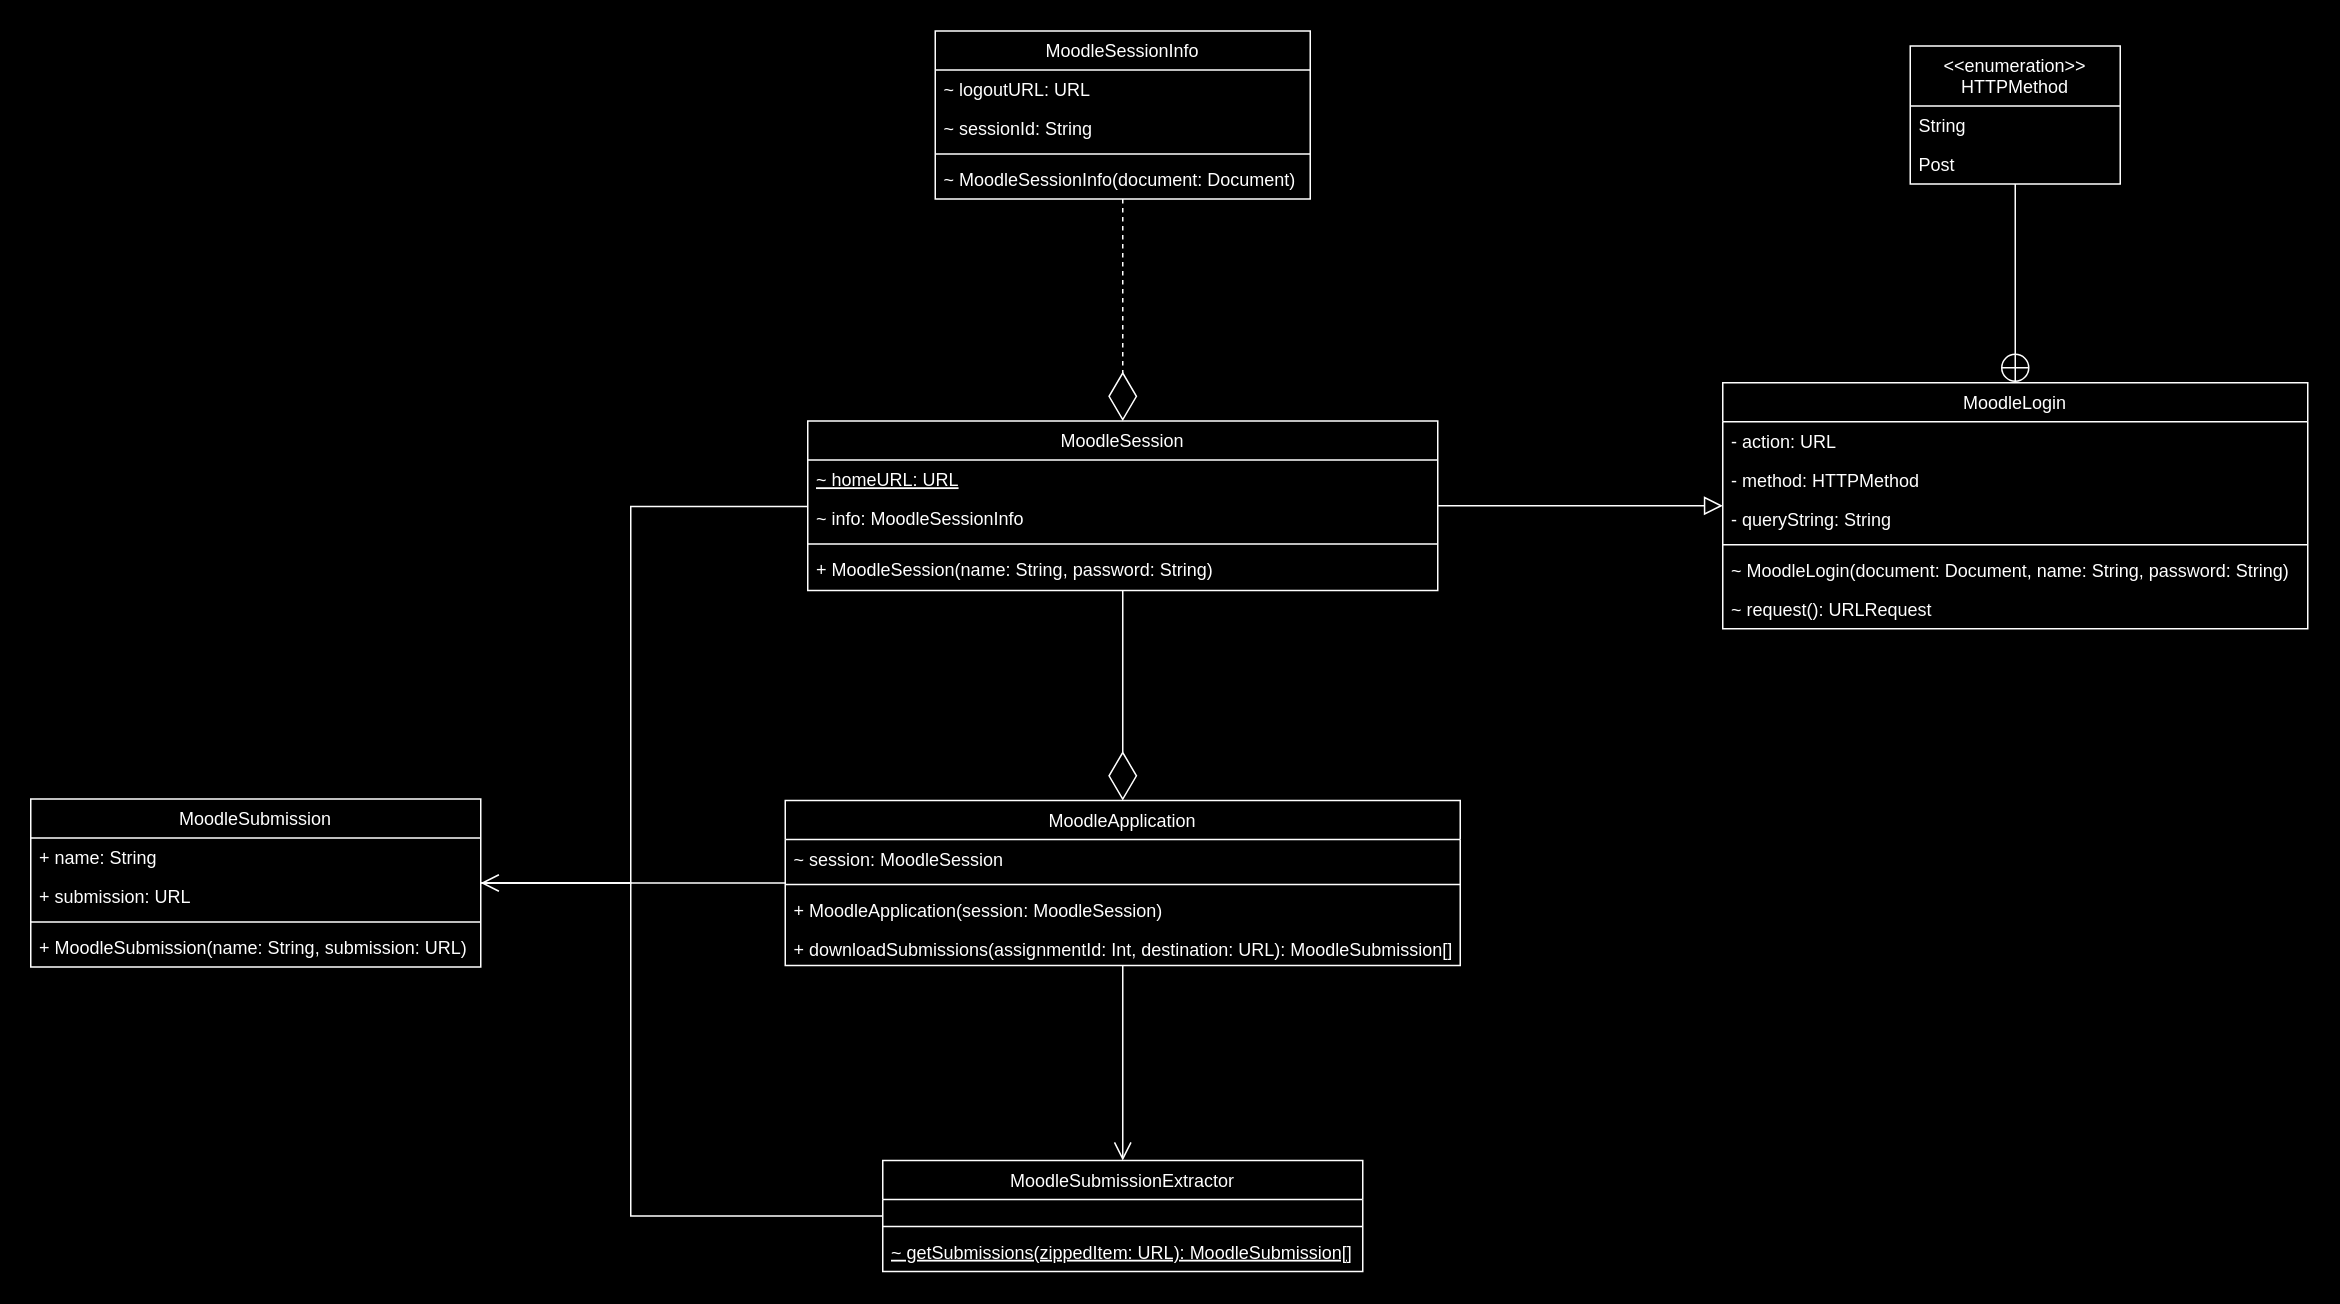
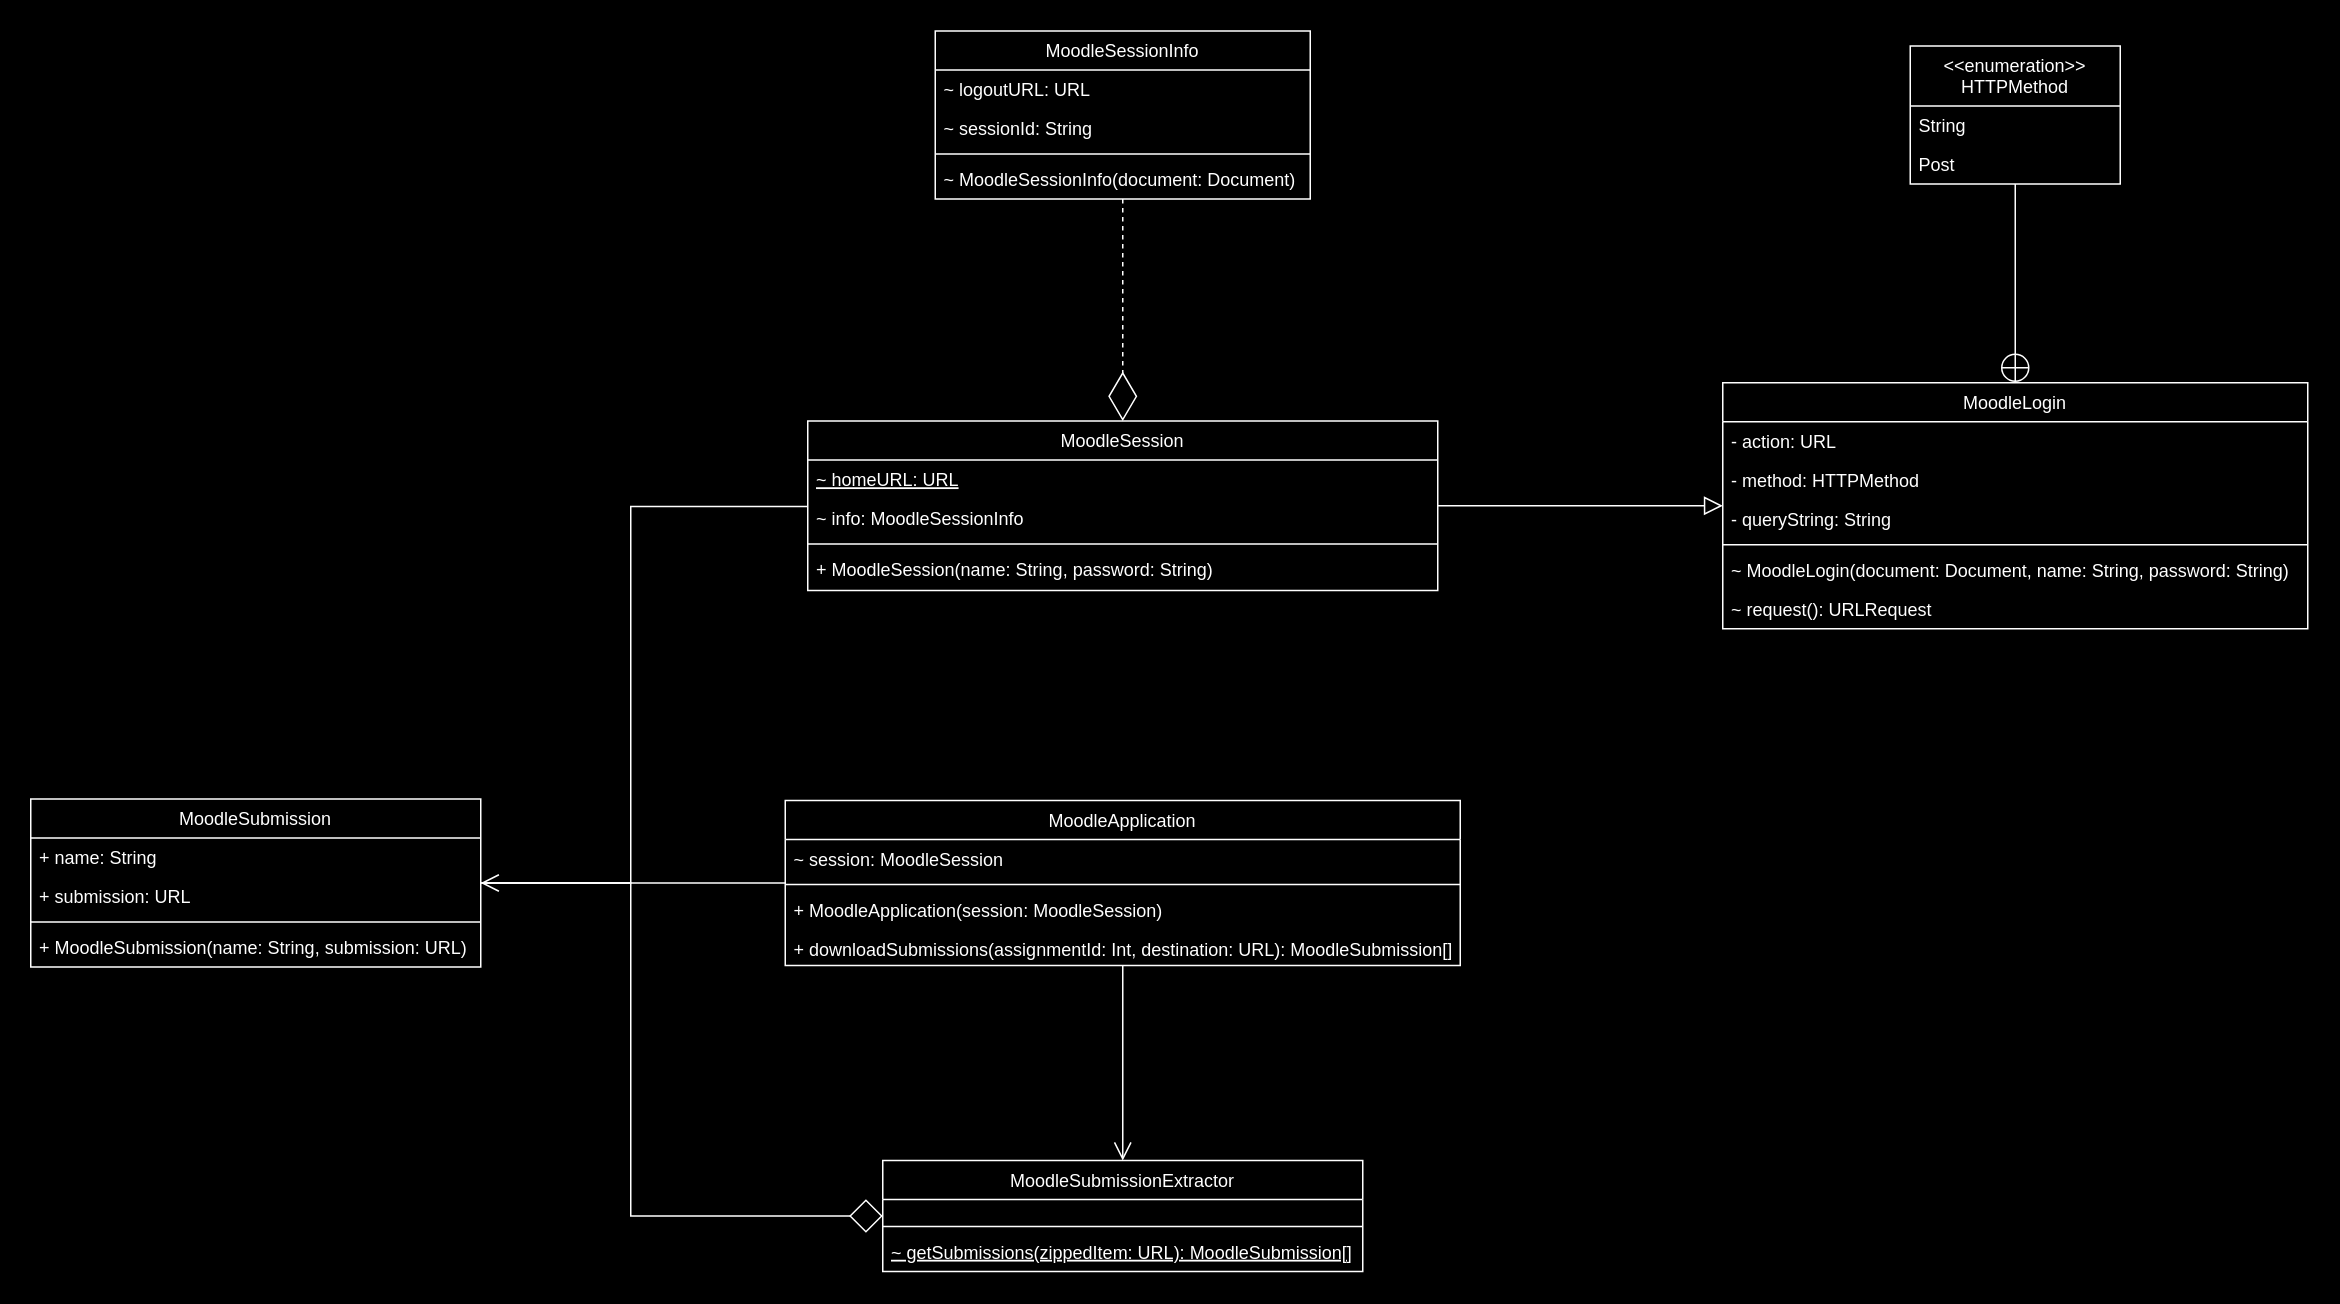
edge "MoodleSession" -> "MoodleApplication": removed
edge "MoodleSubmission" -- "MoodleSubmissionExtractor": arrowhead none -> diamond
